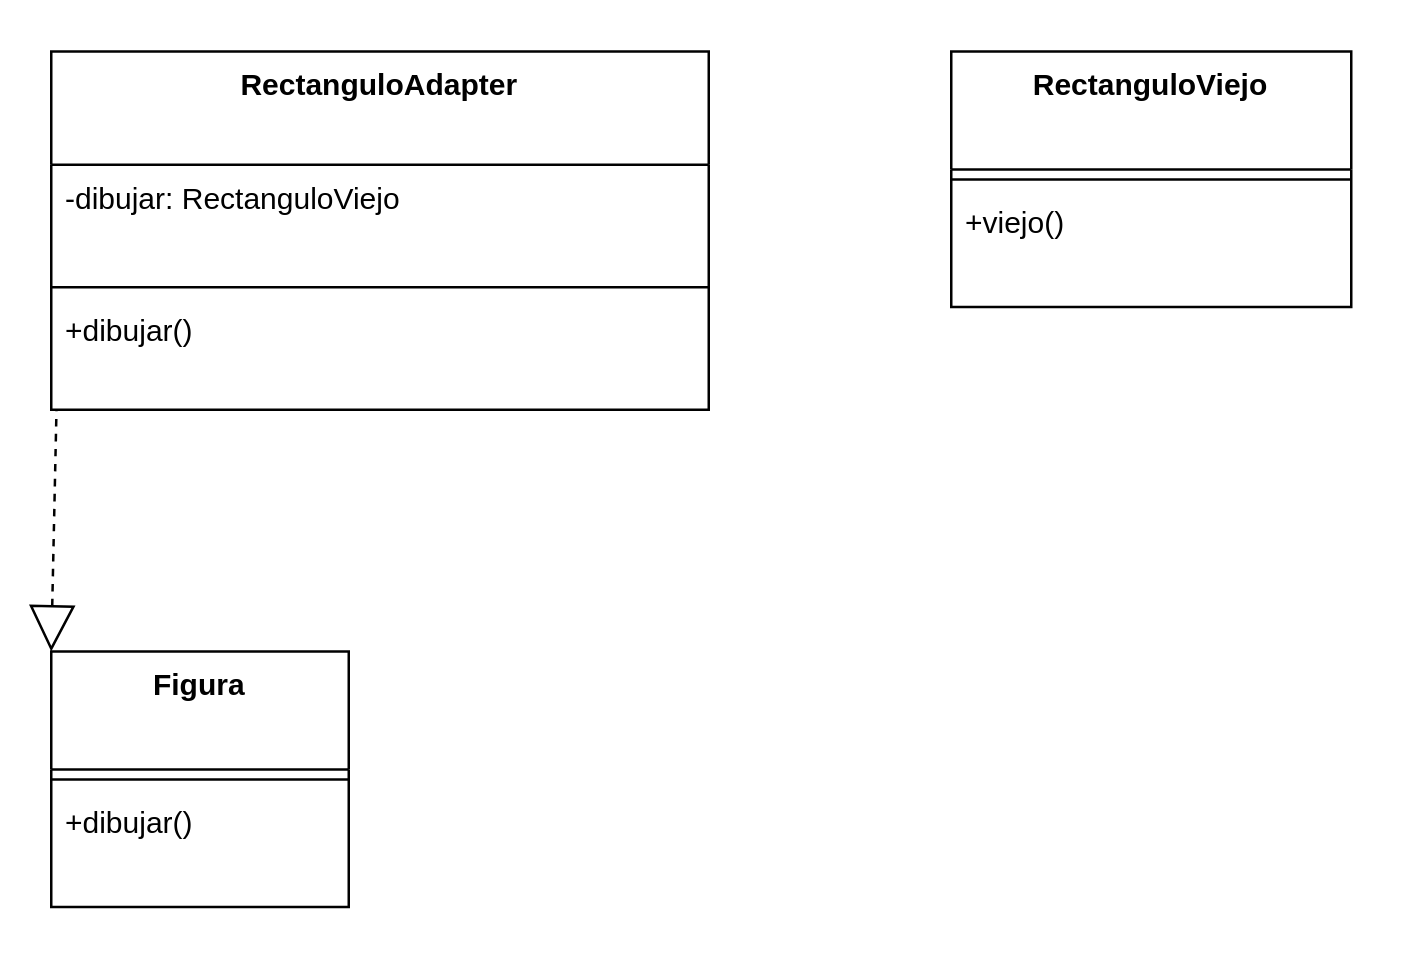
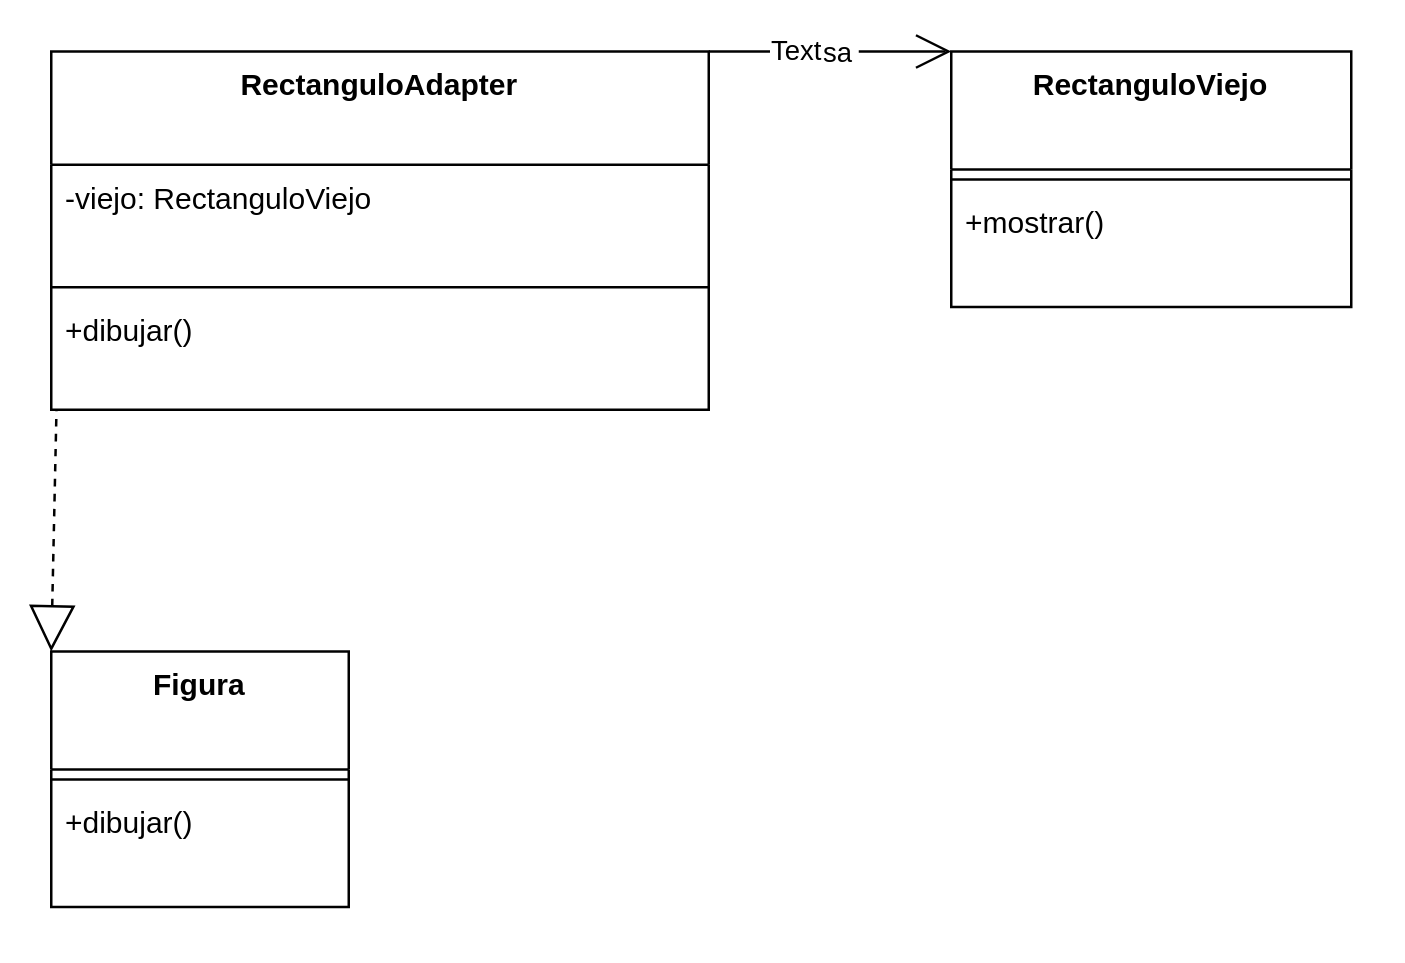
edge "RectanguloAdapter" -> "RectanguloViejo": added, labels "Text", "usa"
node "-dibujar: RectanguloViejo": label "-dibujar: RectanguloViejo" -> "-viejo: RectanguloViejo"
node "+viejo()": label "+viejo()" -> "+mostrar()"
